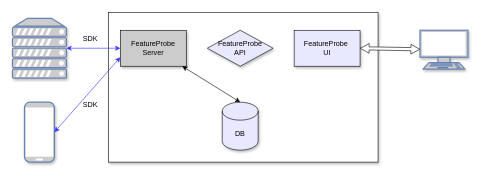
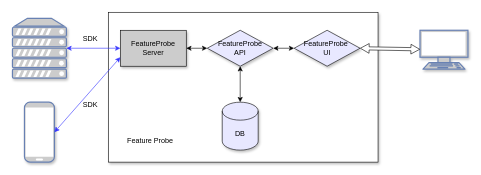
edge "FeatureProbe Server" -- "FeatureProbe API": added
edge "FeatureProbe API" -- "FeatureProbe UI": added
node "FeatureProbe UI": shape rectangle -> diamond
edge "FeatureProbe Server" -- "DB": now "FeatureProbe API" -- "DB"
node "Feature Probe": added
